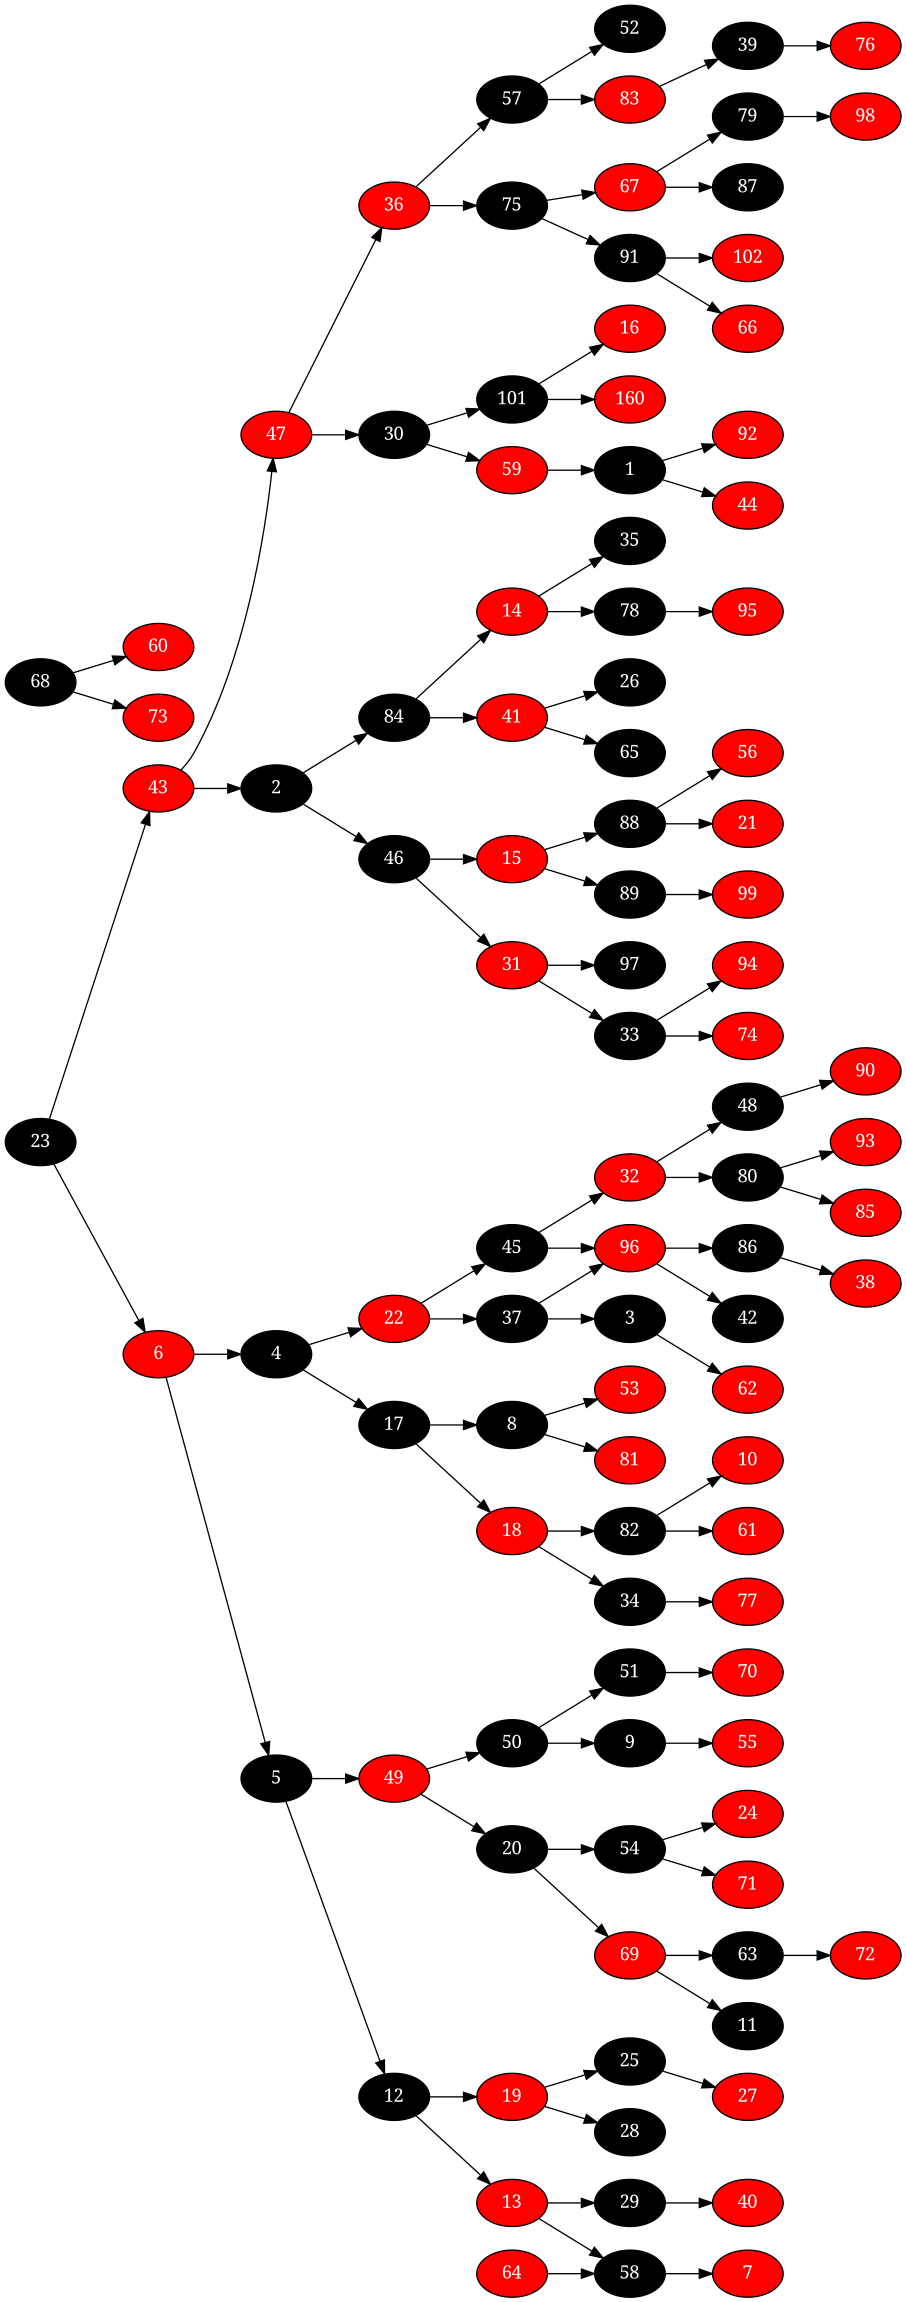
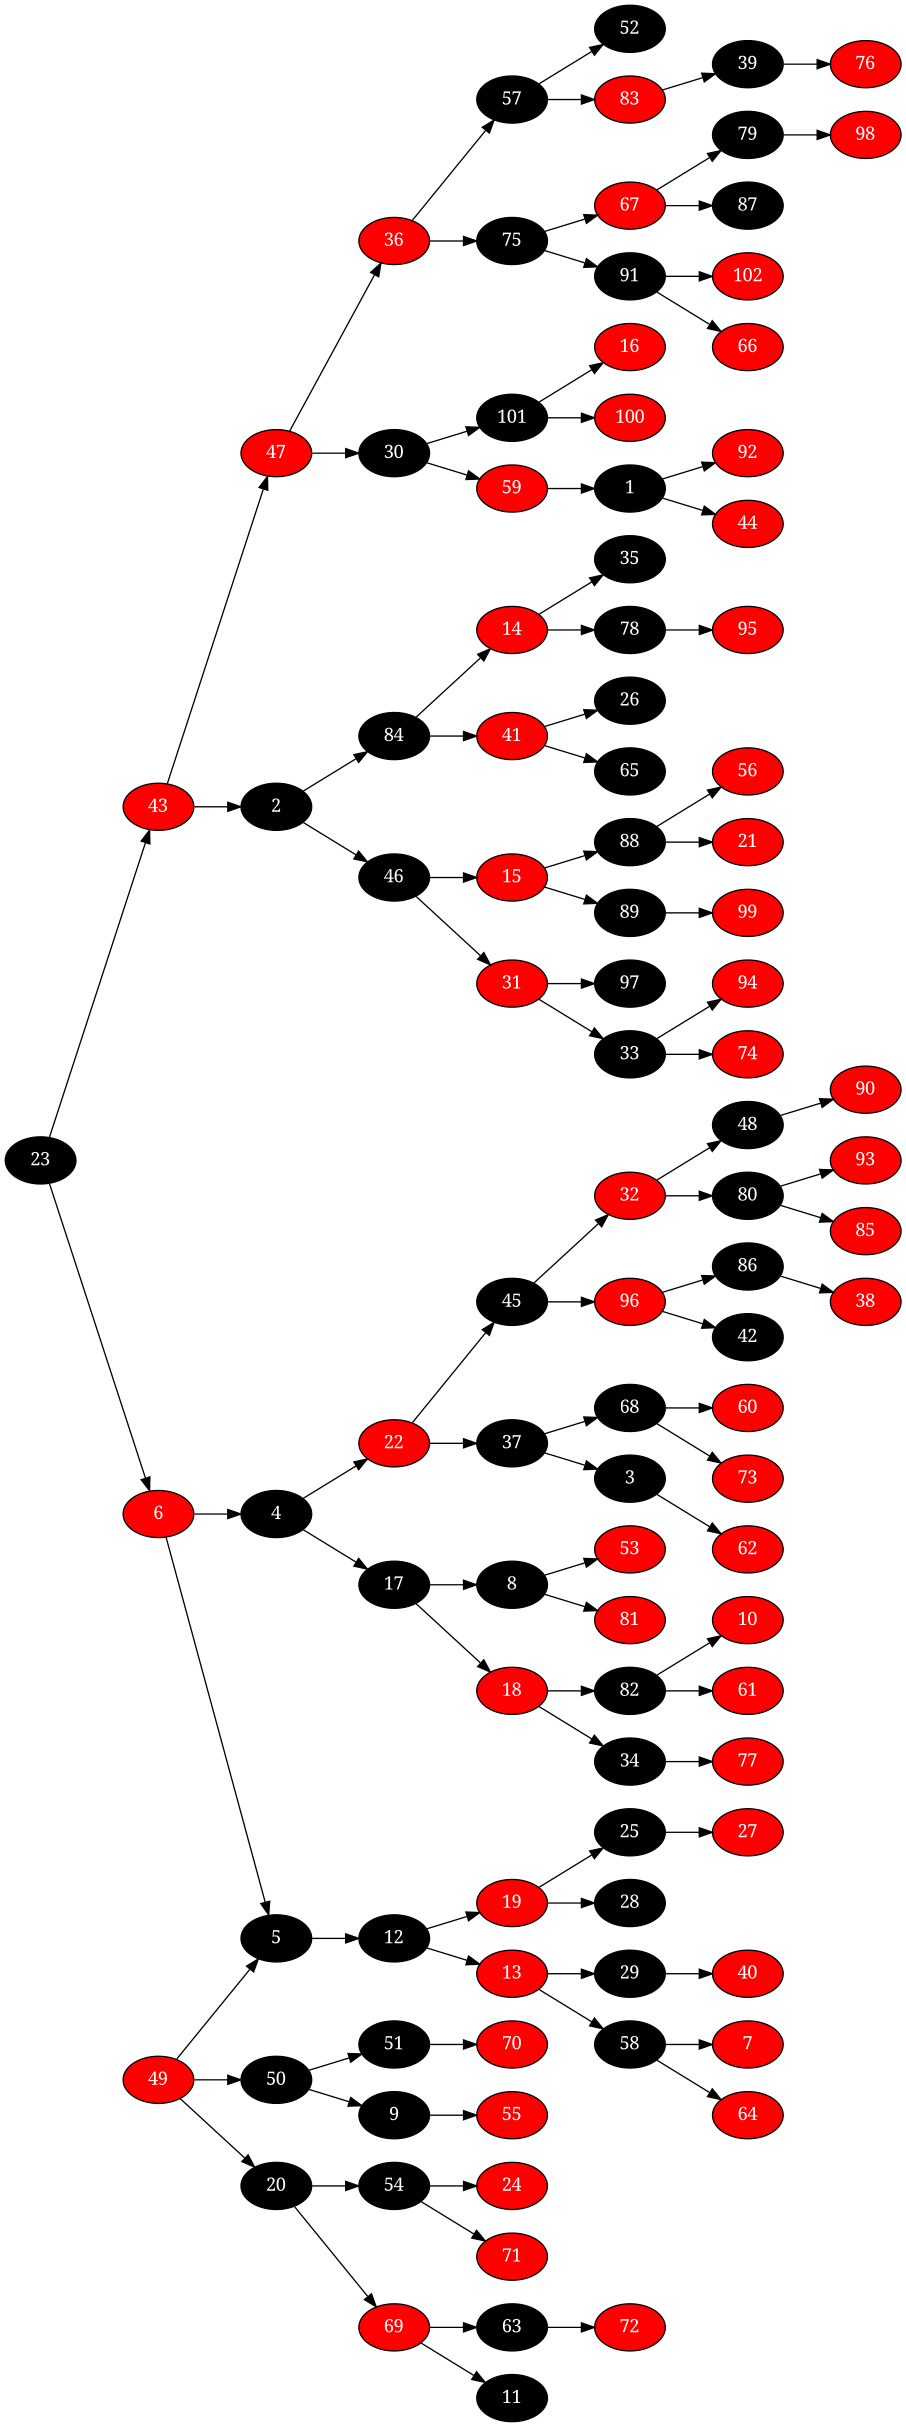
node "160": label "160" -> "100"
edge "37" -> "96": now "37" -> "68"
edge "5" -> "49": reversed
edge "64" -> "58": reversed
